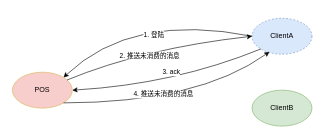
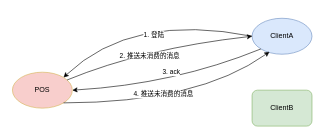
node "ClientA": style dashed -> solid
node "ClientB": shape ellipse -> rounded rectangle
